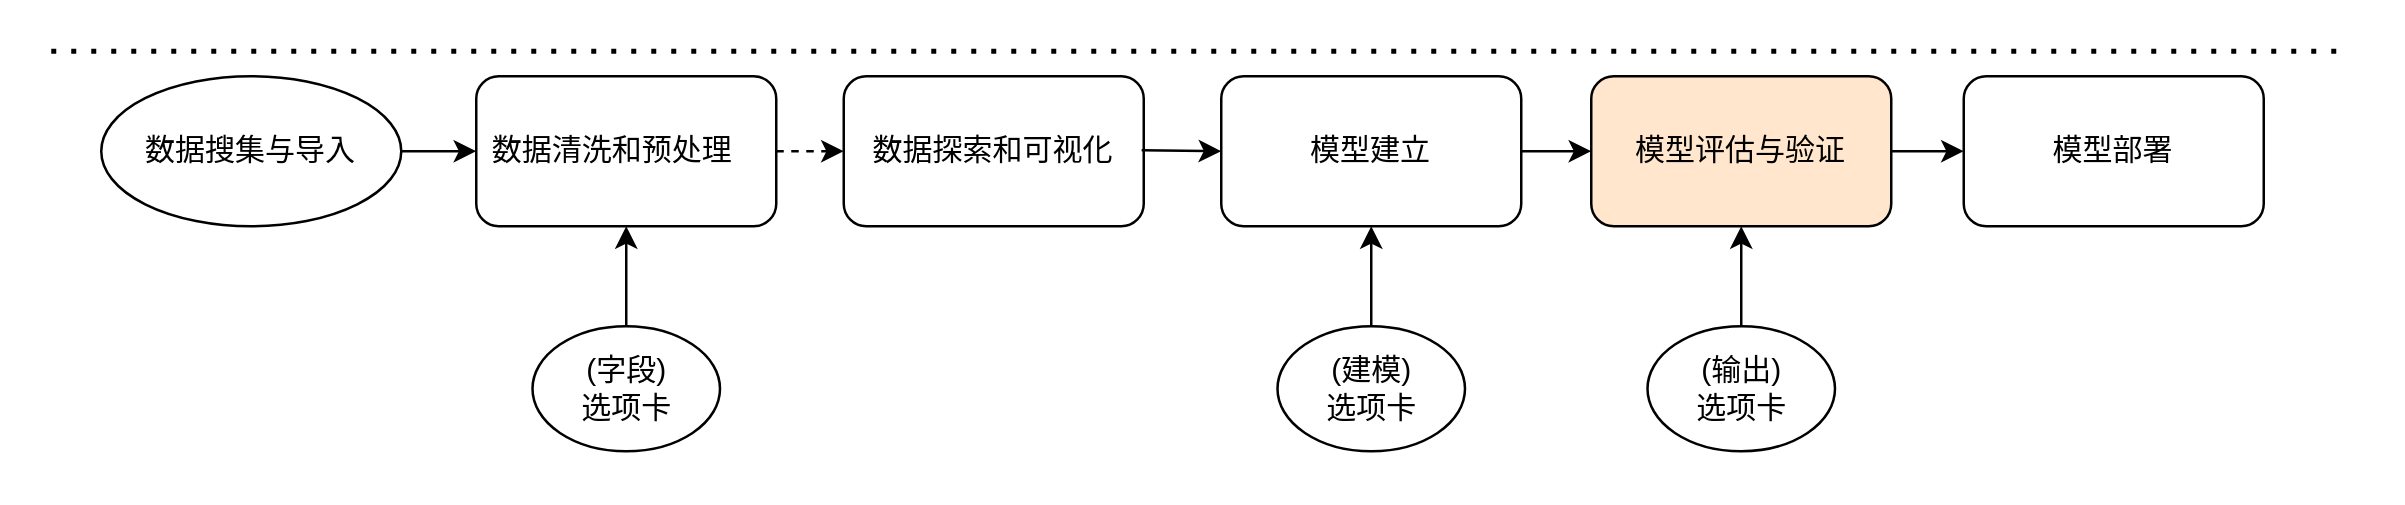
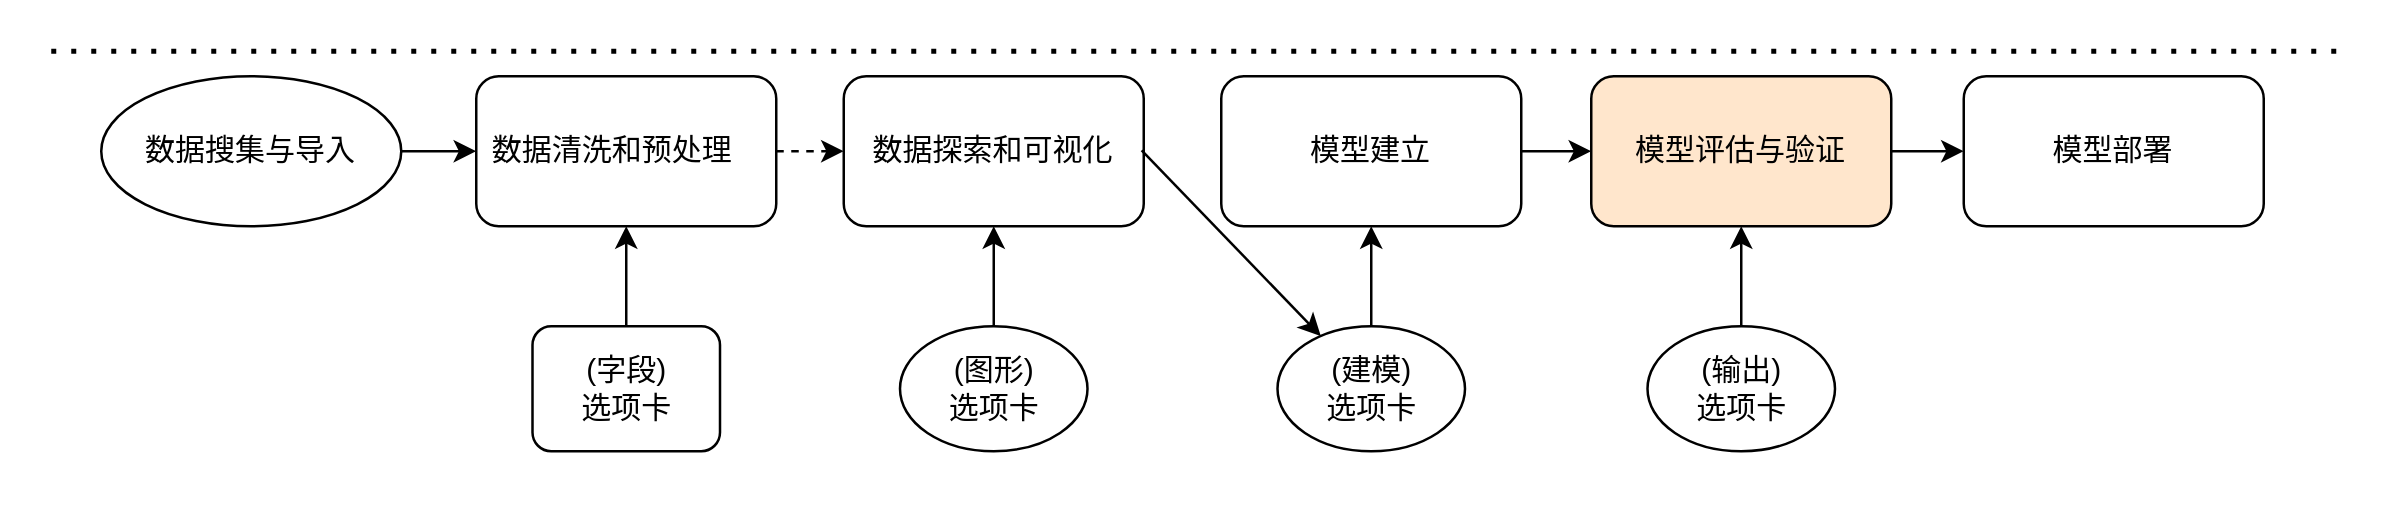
edge "数据探索和可视化" -> "模型建立": now "数据探索和可视化" -> "(建模) 选项卡"
edge "(图形) 选项卡" -> "数据探索和可视化": added
node "(字段) 选项卡": shape ellipse -> rounded rectangle
node "(图形) 选项卡": added
